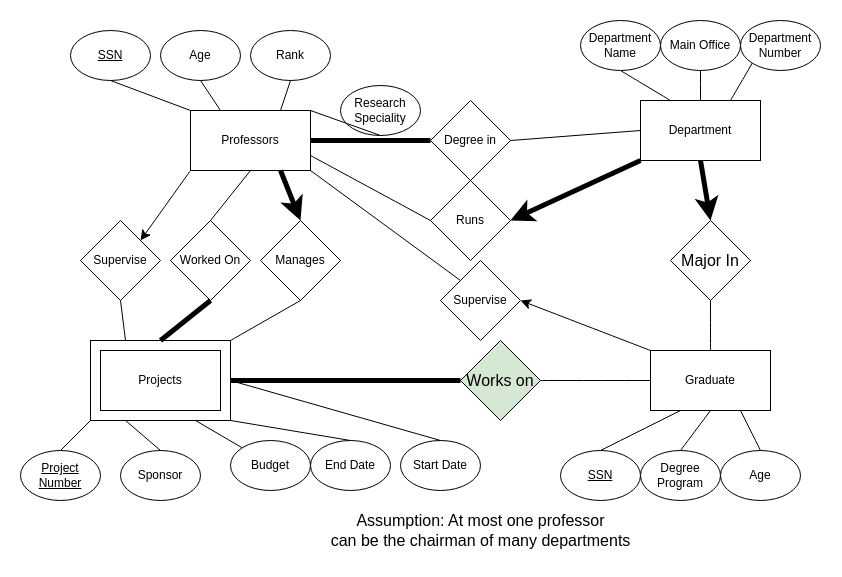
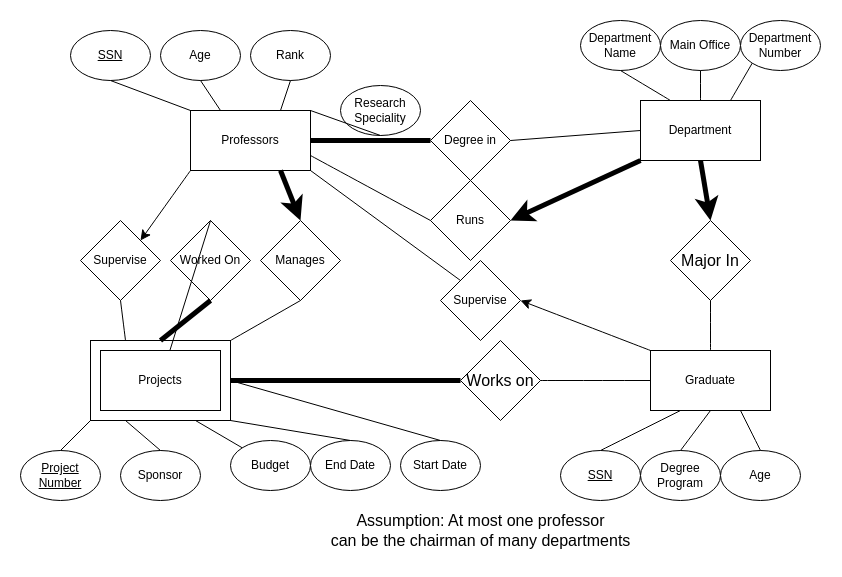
edge "Professors" -- "Worked On": now "Projects" -- "Worked On"
node "Works on": fillcolor #d5e8d4 -> #ffffff
